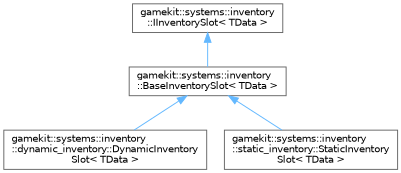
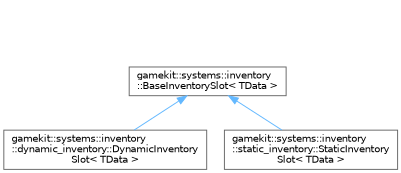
node "gamekit::systems::inventory ::IInventorySlot< TData >": removed
